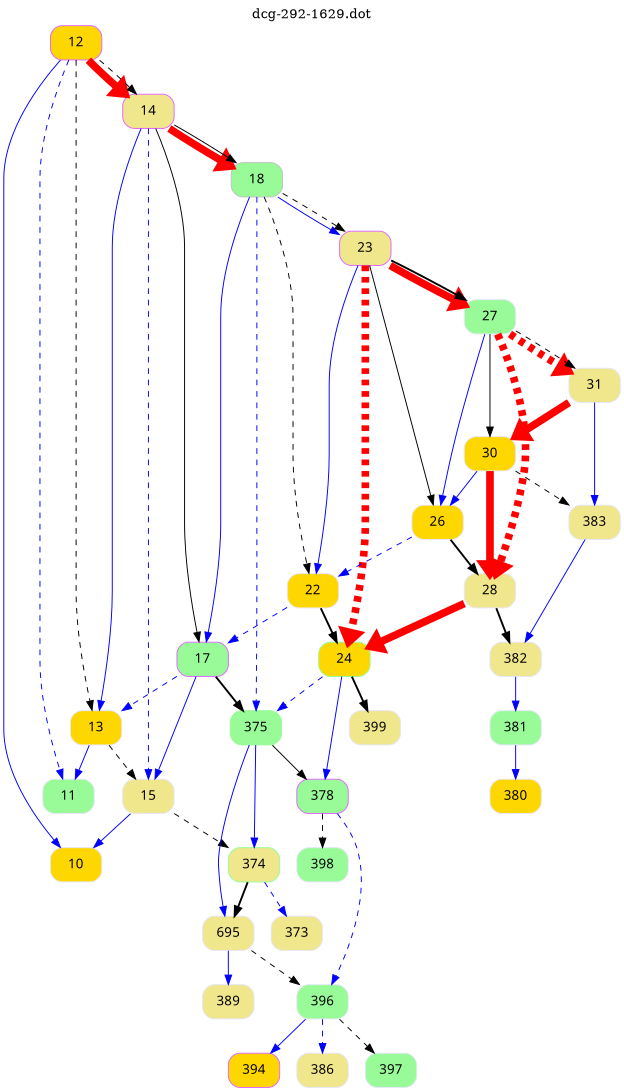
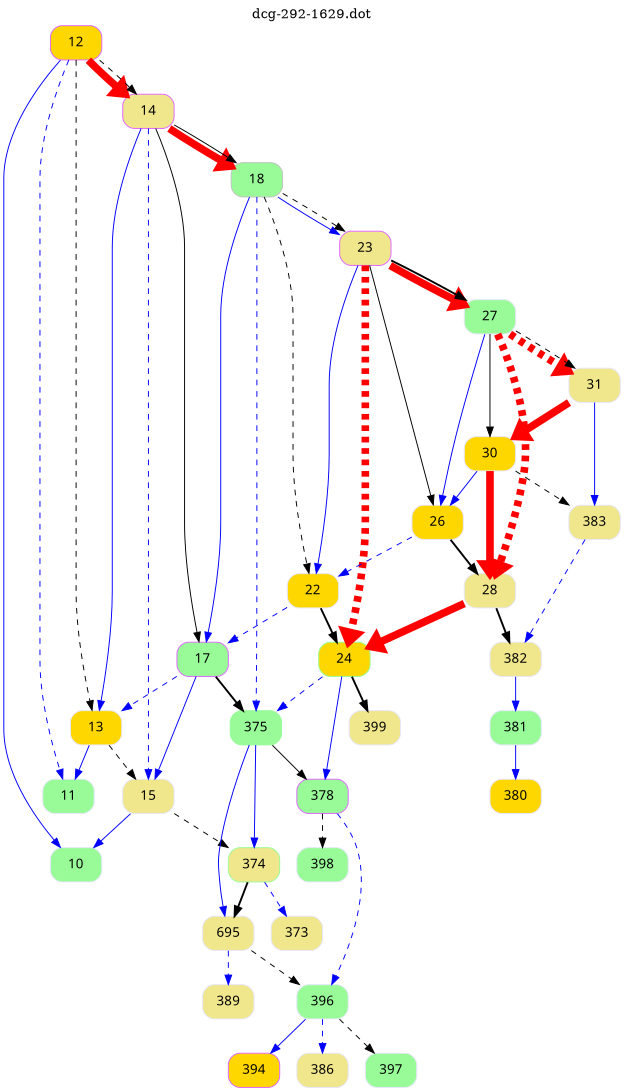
edge "383" -> "382": style bold -> dashed
node "10": fillcolor gold -> palegreen
edge "695" -> "389": style bold -> dashed
